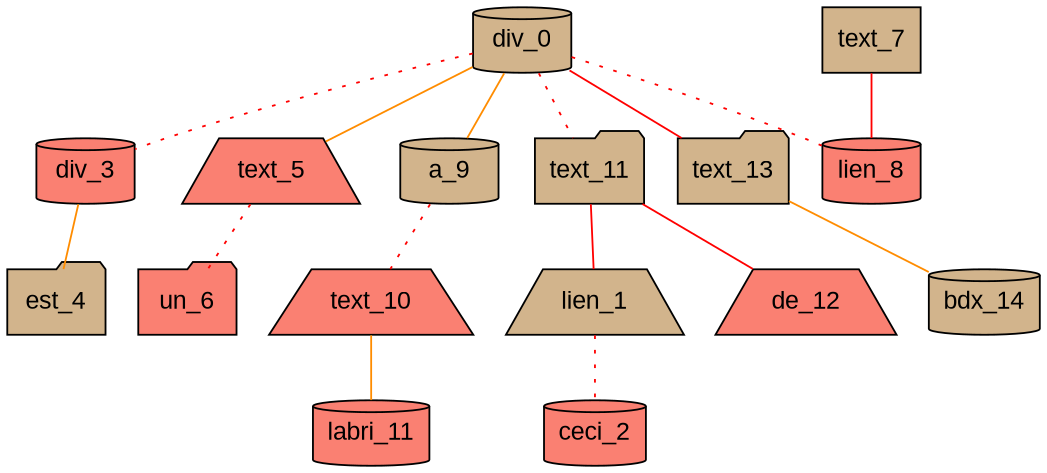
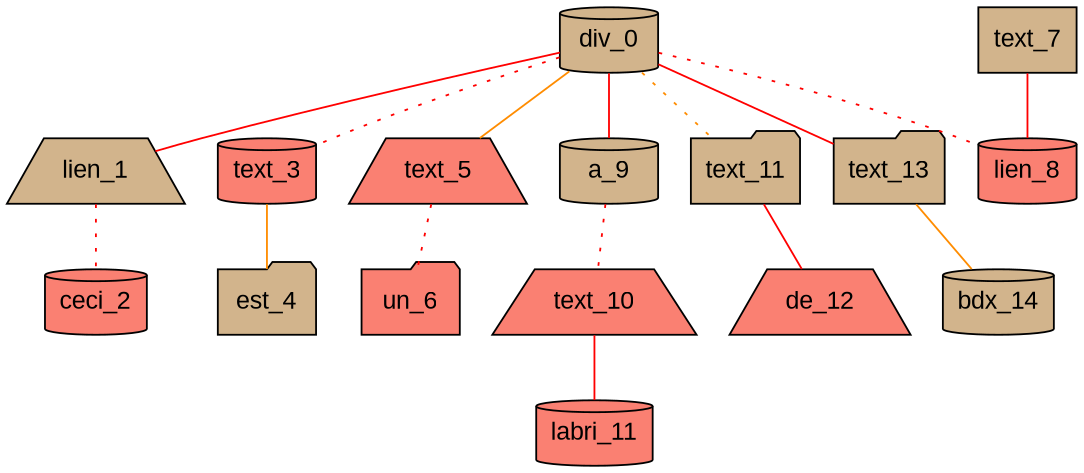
edge "div_0" -- "a_9": color darkorange -> red
edge "div_0" -- "text_11": color red -> darkorange
node "div_3": label "div_3" -> "text_3"
edge "text_11" -- "lien_1": now "div_0" -- "lien_1"
edge "text_10" -- "labri_11": color darkorange -> red
